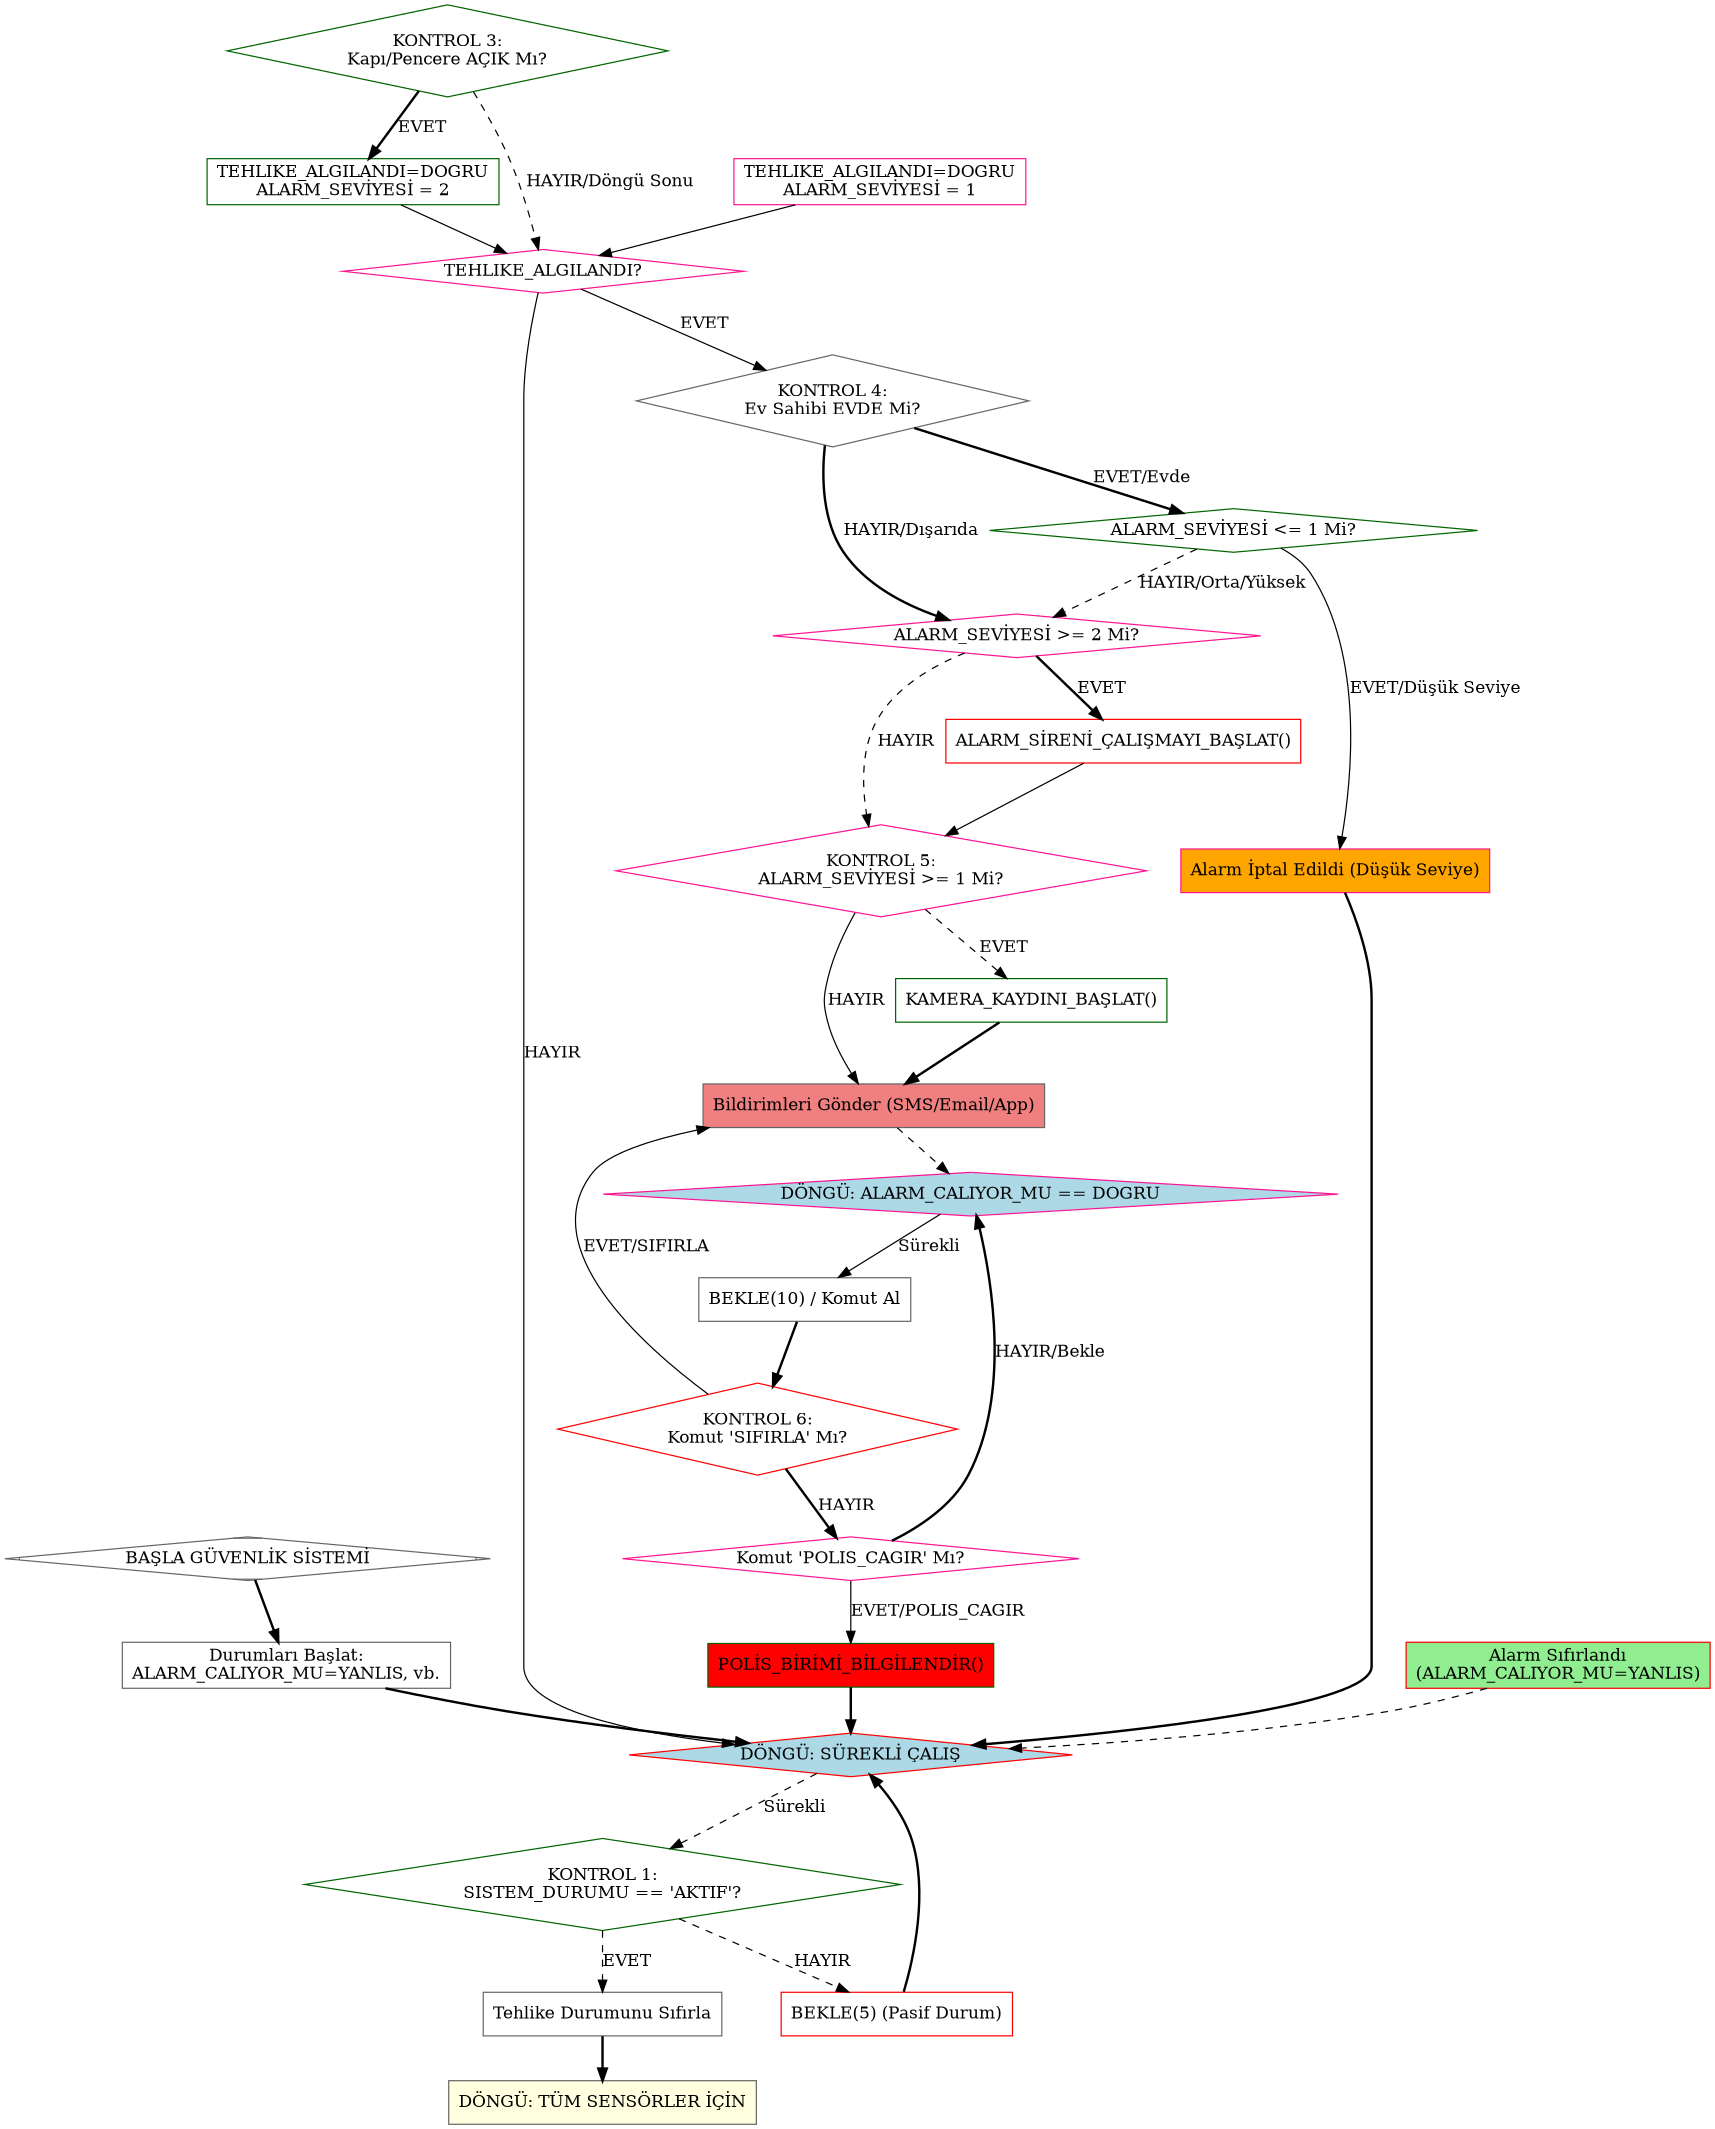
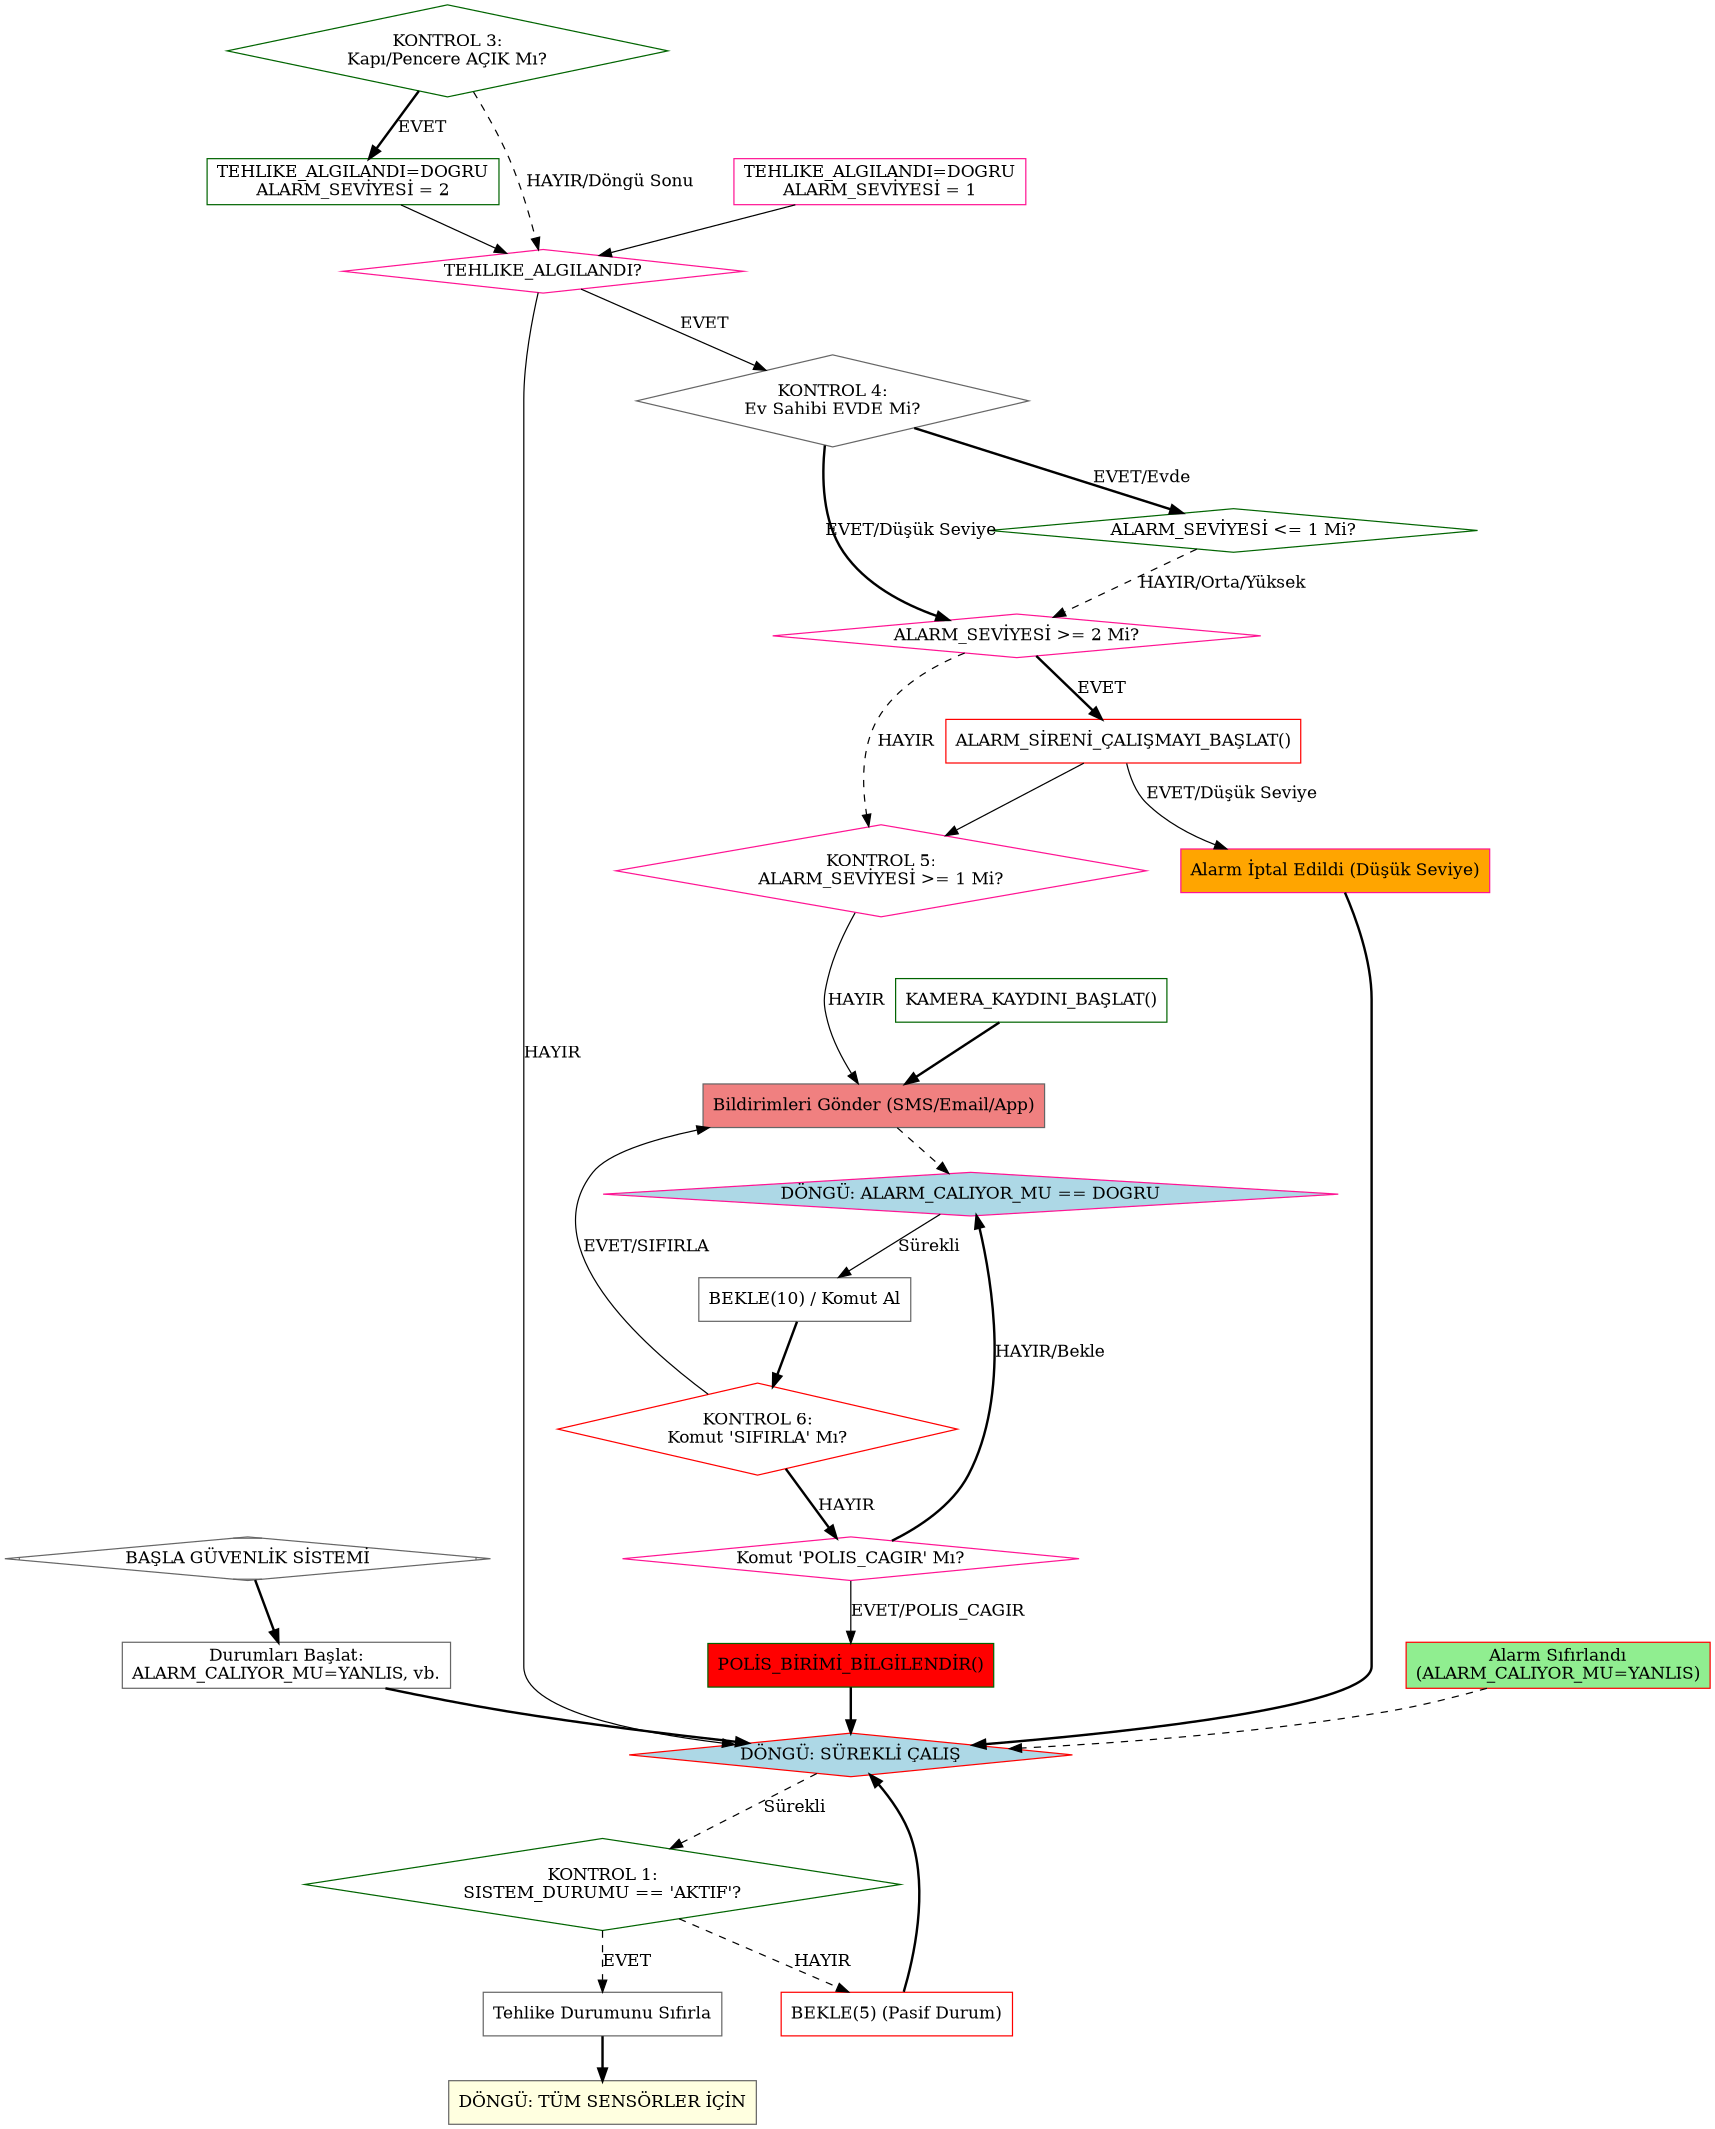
edge "KONTROL 4: Ev Sahibi EVDE Mi?" -> "ALARM_SEVİYESİ >= 2 Mi?": label "HAYIR/Dışarıda" -> "EVET/Düşük Seviye"
edge "ALARM_SEVİYESİ <= 1 Mi?" -> "Alarm İptal Edildi (Düşük Seviye)": now "ALARM_SİRENİ_ÇALIŞMAYI_BAŞLAT()" -> "Alarm İptal Edildi (Düşük Seviye)"
edge "KONTROL 5: ALARM_SEVİYESİ >= 1 Mi?" -> "KAMERA_KAYDINI_BAŞLAT()": removed, label "EVET"
